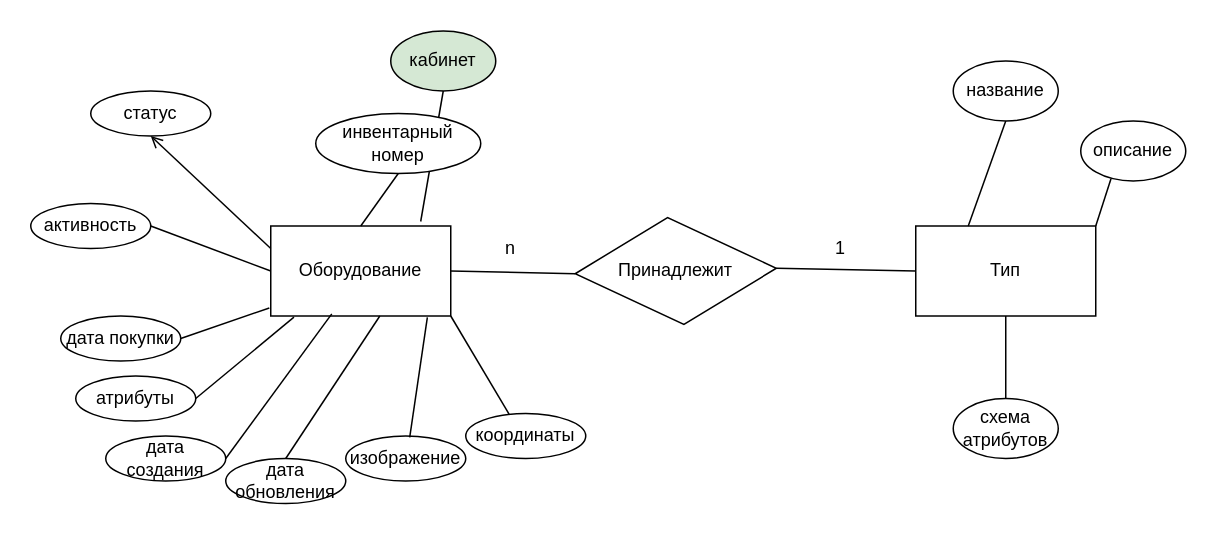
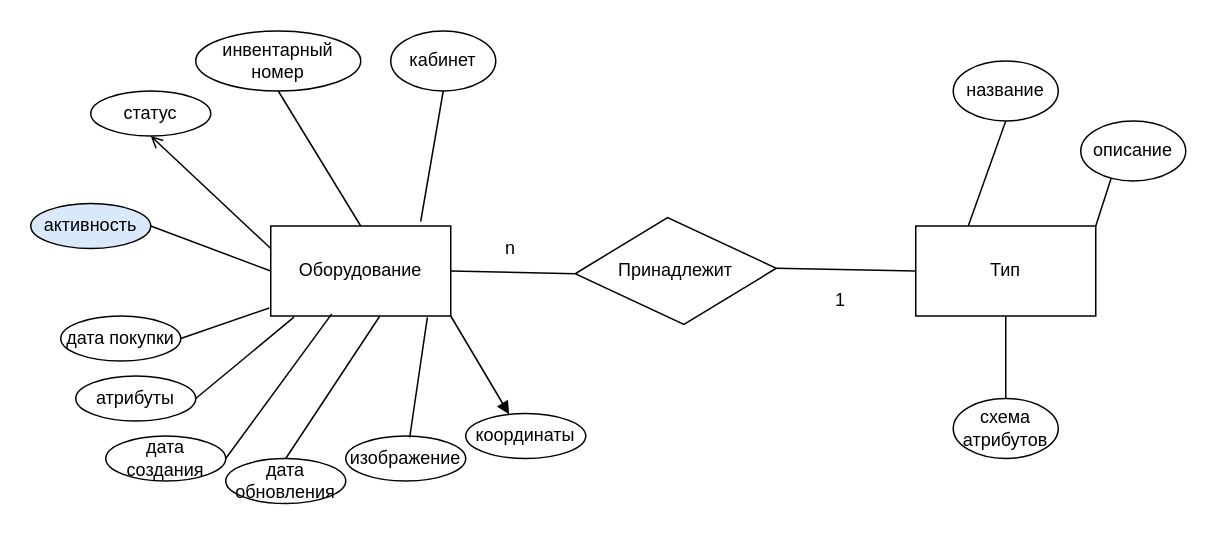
node "кабинет": fillcolor #d5e8d4 -> #ffffff
node "инвентарный номер": moved (398, 143) -> (278, 61)
node "активность": fillcolor #ffffff -> #dae8fc
node "1": moved (841, 248) -> (841, 301)
edge "Оборудование" -- "координаты": arrowhead none -> block
